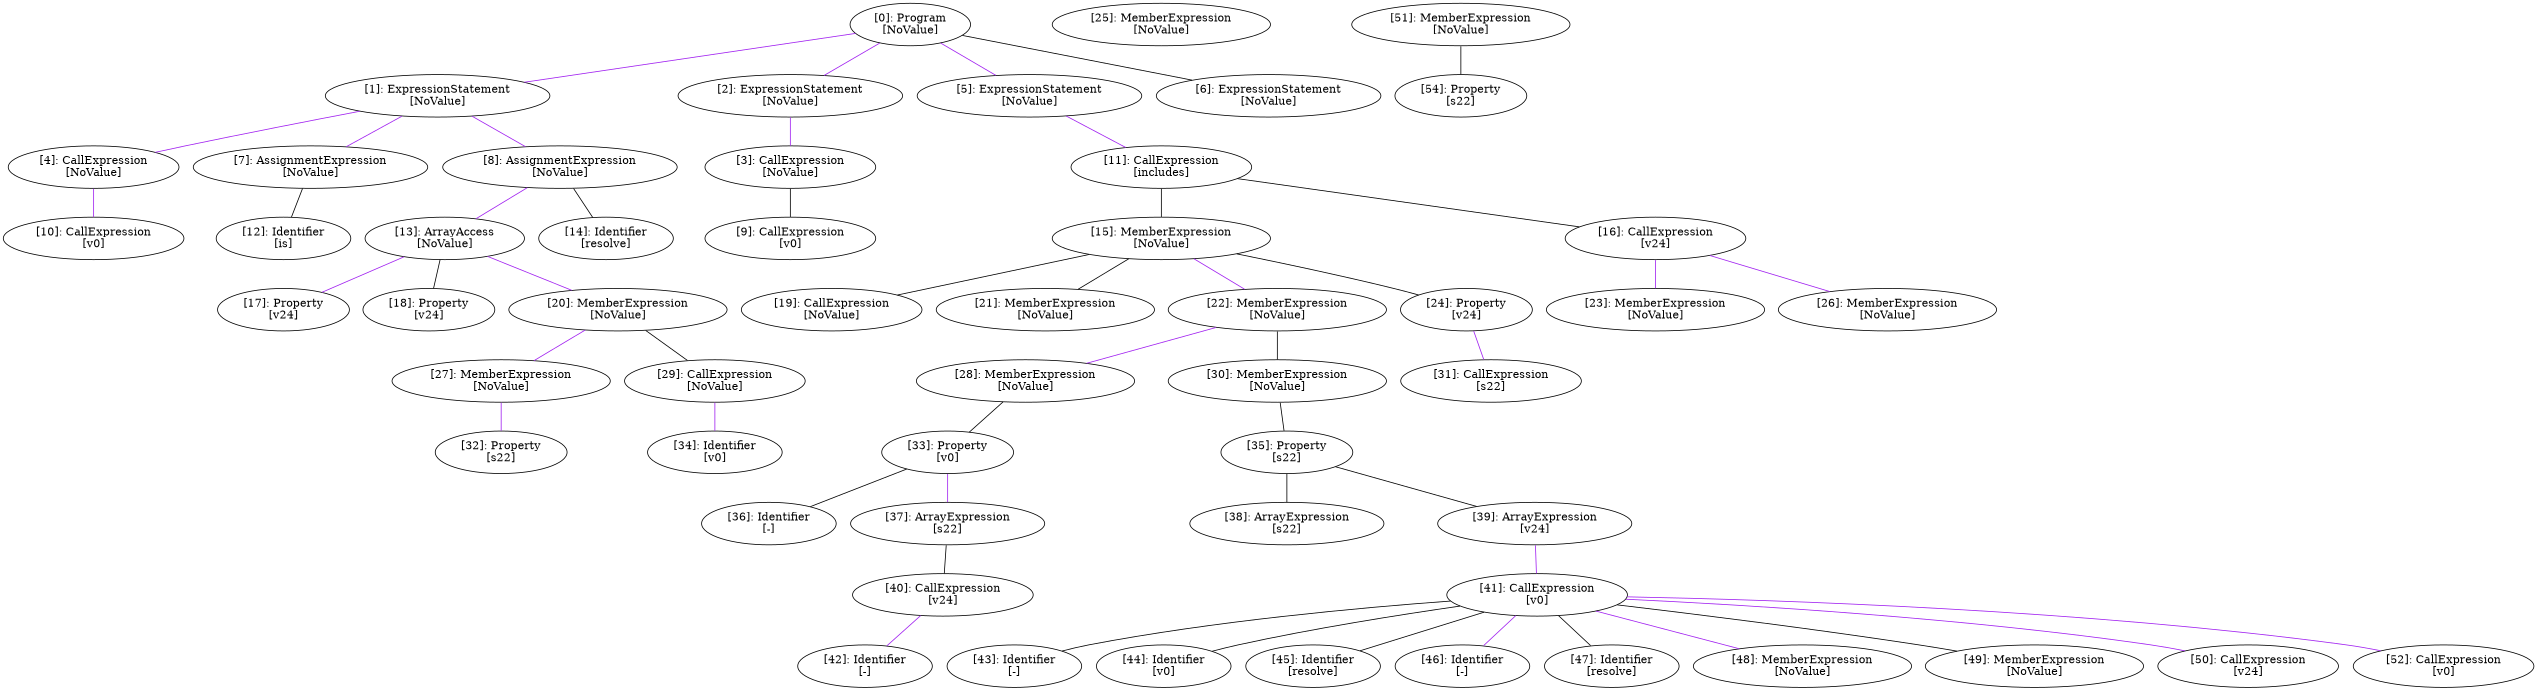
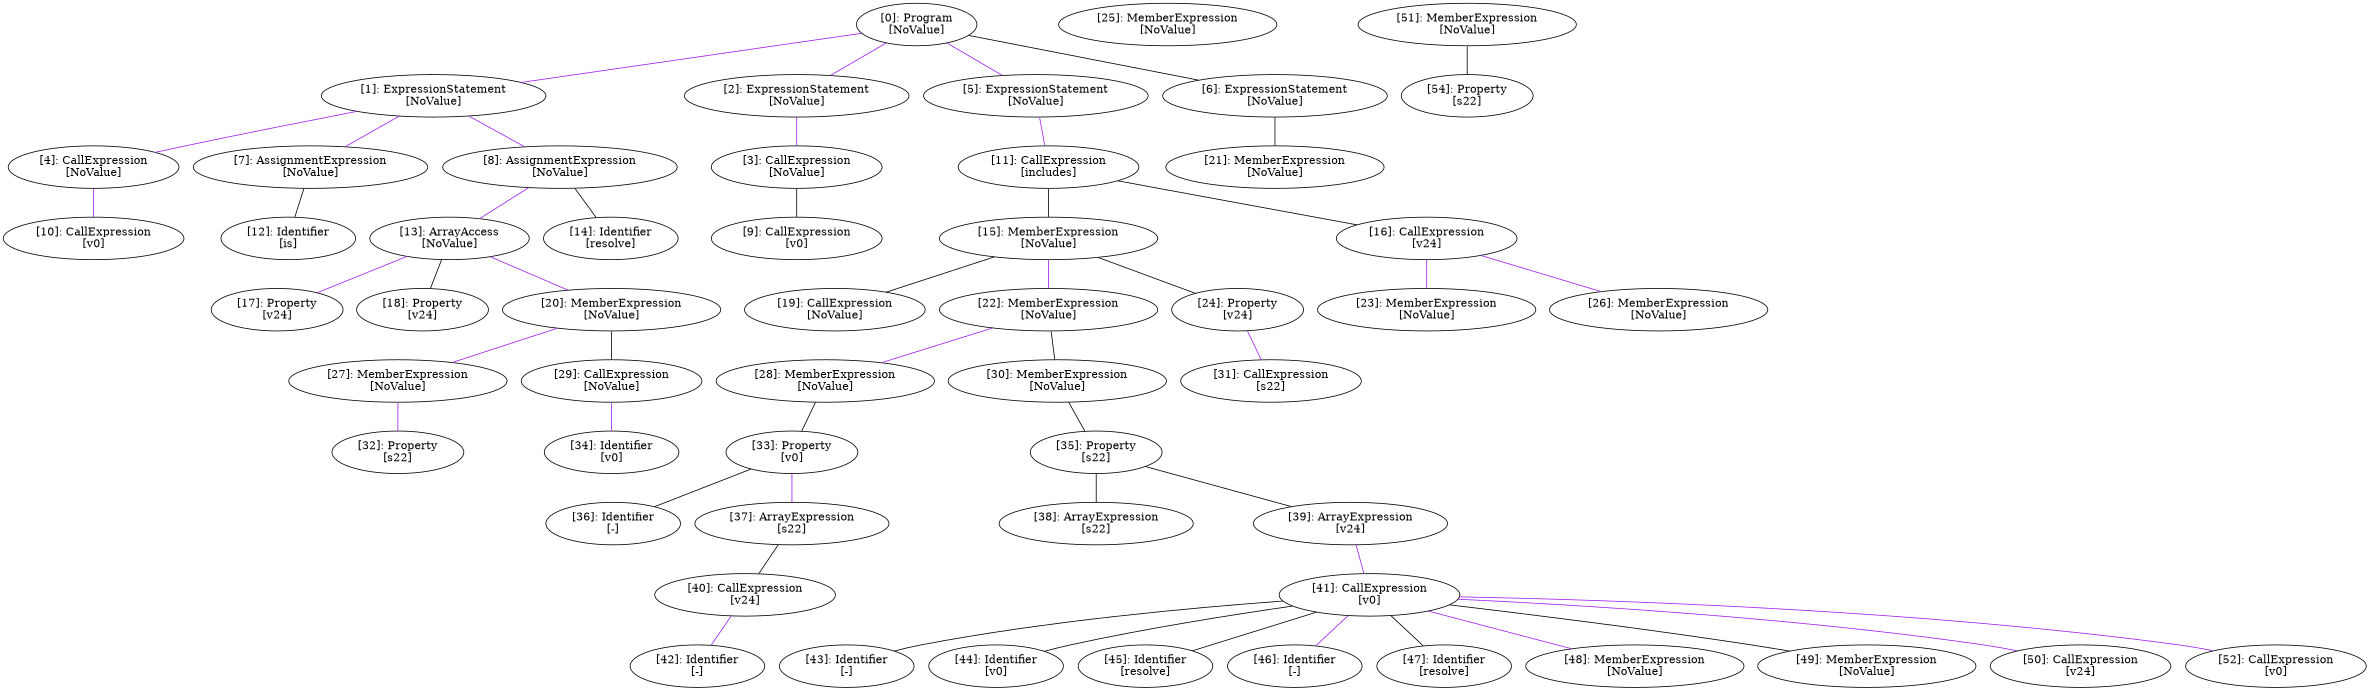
edge "[15]: MemberExpression [NoValue]" -- "[21]: MemberExpression [NoValue]": now "[6]: ExpressionStatement [NoValue]" -- "[21]: MemberExpression [NoValue]"
